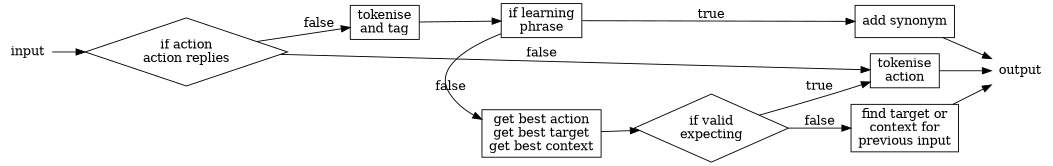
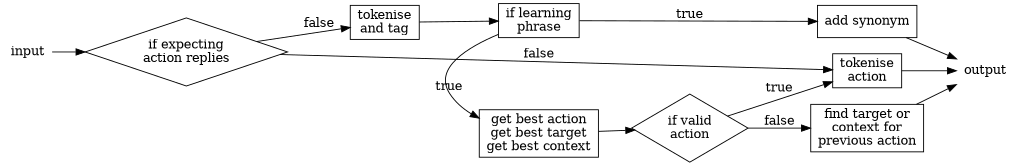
node "if action action replies": label "if action action replies" -> "if expecting action replies"
edge "if learning phrase" -> "get best action get best target get best context": label "false" -> "true"
node "if valid expecting": label "if valid expecting" -> "if valid action"
node "find target or context for previous input": label "find target or context for previous input" -> "find target or context for previous action"
